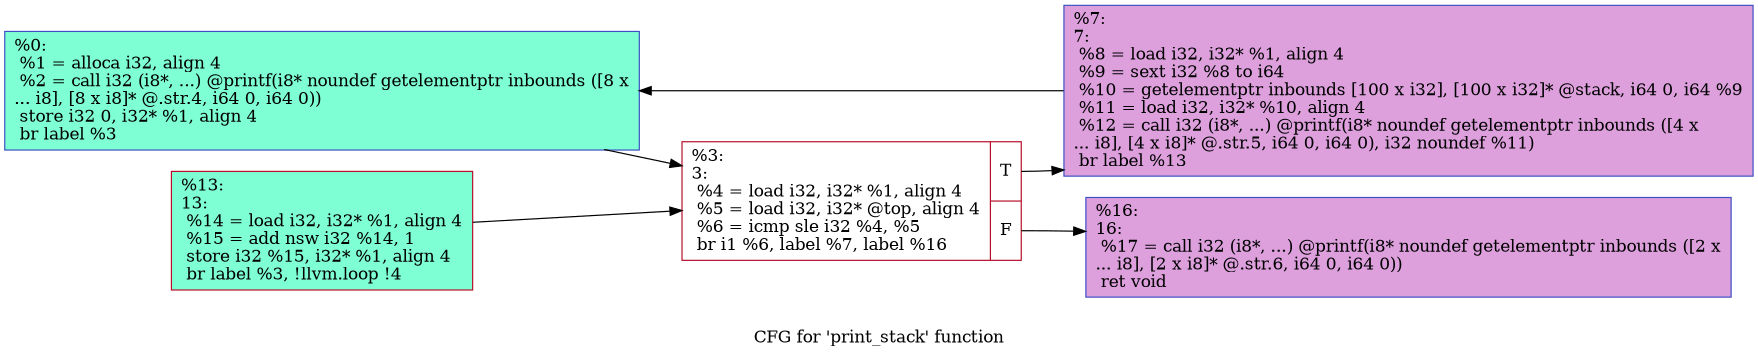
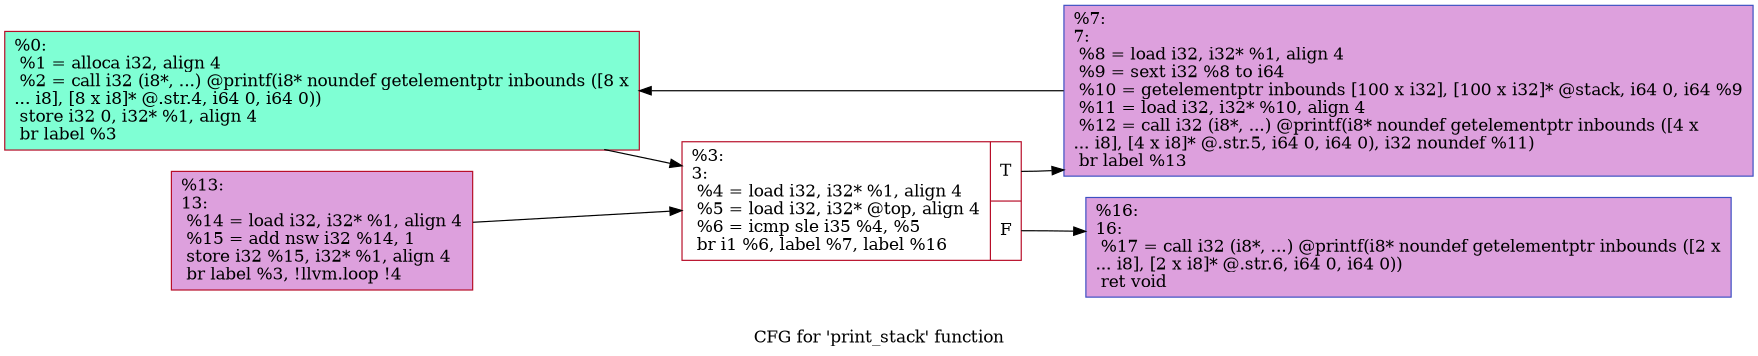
node "%0:": color #3d50c3ff -> #b70d28ff
node "%3:": text "%6 = icmp sle i32 %4, %5" -> "%6 = icmp sle i35 %4, %5"
node "%13:": fillcolor aquamarine -> plum
